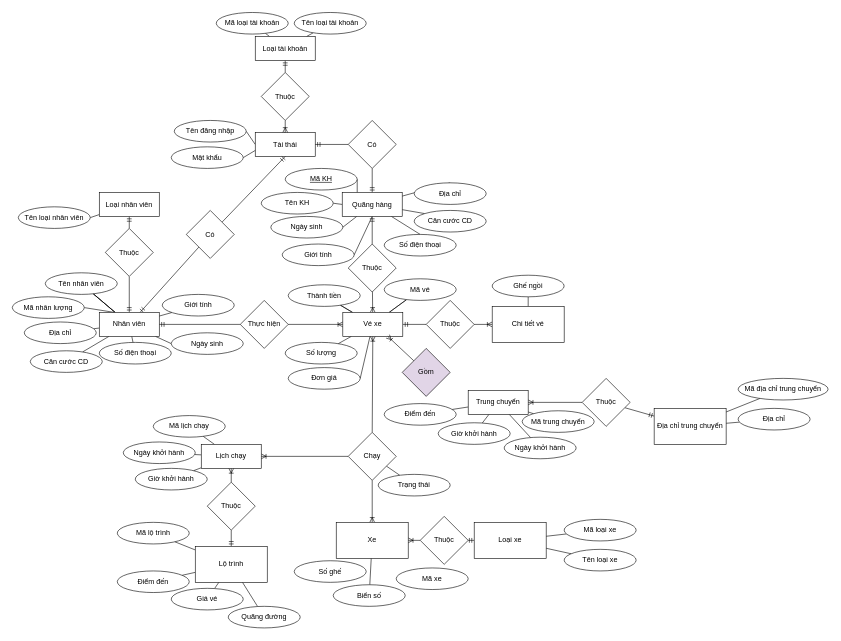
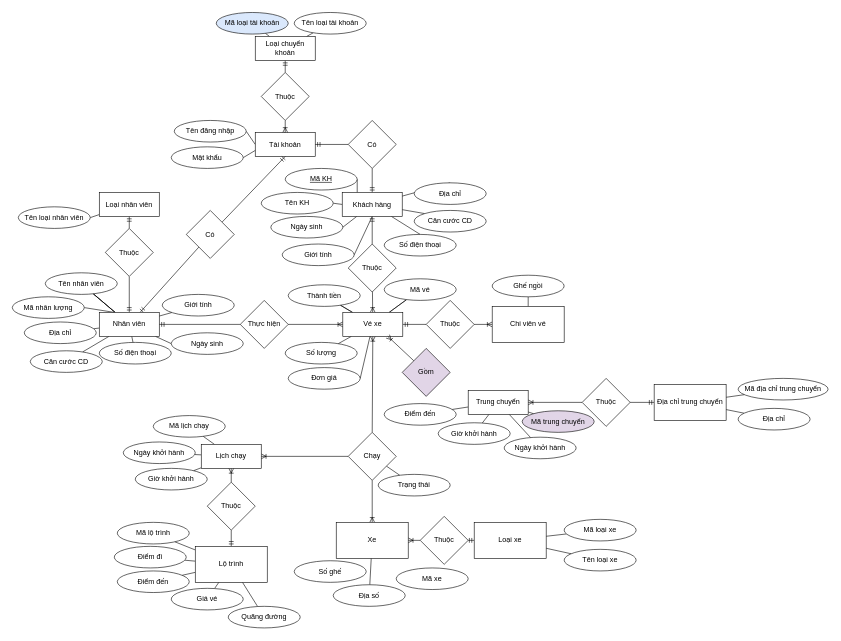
node "Mã loại tài khoản": fillcolor #ffffff -> #dae8fc
node "Loại tài khoản": label "Loại tài khoản" -> "Loại chuyển khoản"
node "Tài thái": label "Tài thái" -> "Tài khoản"
node "Quãng hàng": label "Quãng hàng" -> "Khách hàng"
node "Chi tiết vé": label "Chi tiết vé" -> "Chi viên vé"
node "Mã trung chuyển": fillcolor #ffffff -> #e1d5e7
node "Địa chỉ trung chuyển": moved (690, 426) -> (690, 402)
node "Điểm đi": added
edge "Điểm đi" -- "Lộ trình": added
node "Biển số": label "Biển số" -> "Địa số"
